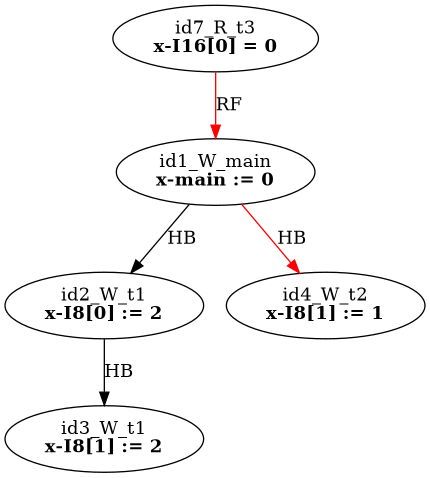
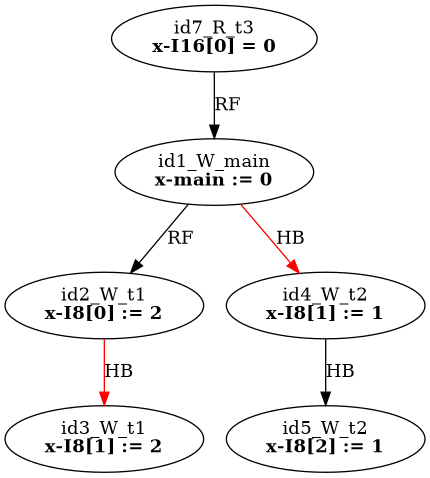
edge "id7_R_t3" -> "id1_W_main": color red -> black
edge "id1_W_main" -> "id2_W_t1": label "HB" -> "RF"
edge "id2_W_t1" -> "id3_W_t1": color black -> red
node "id5_W_t2": added
